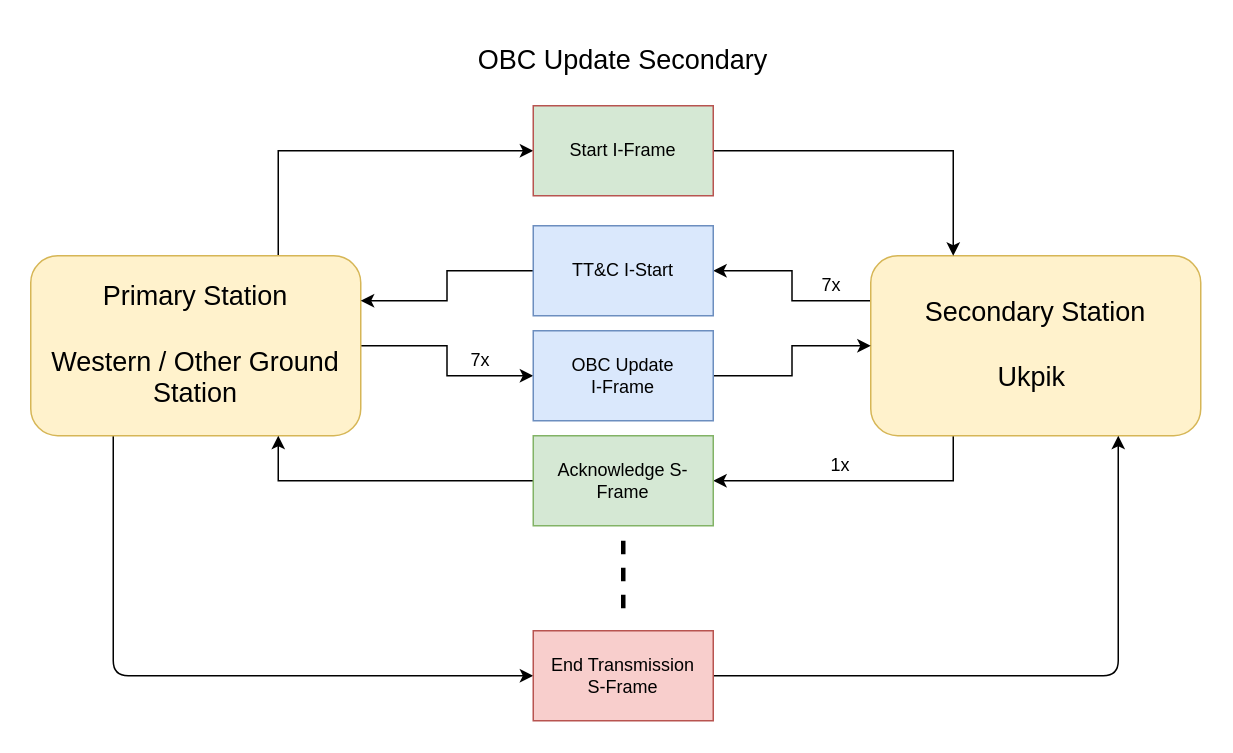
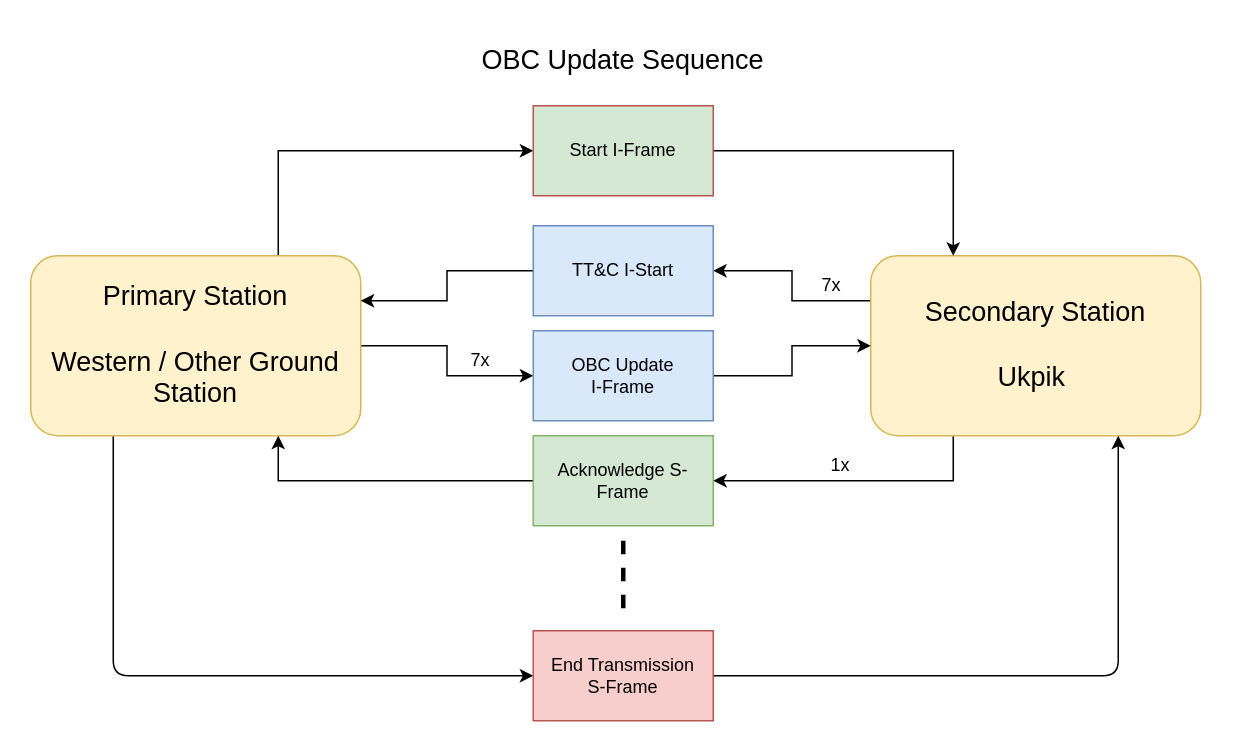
node "OBC Update Secondary": label "OBC Update Secondary" -> "OBC Update Sequence"
